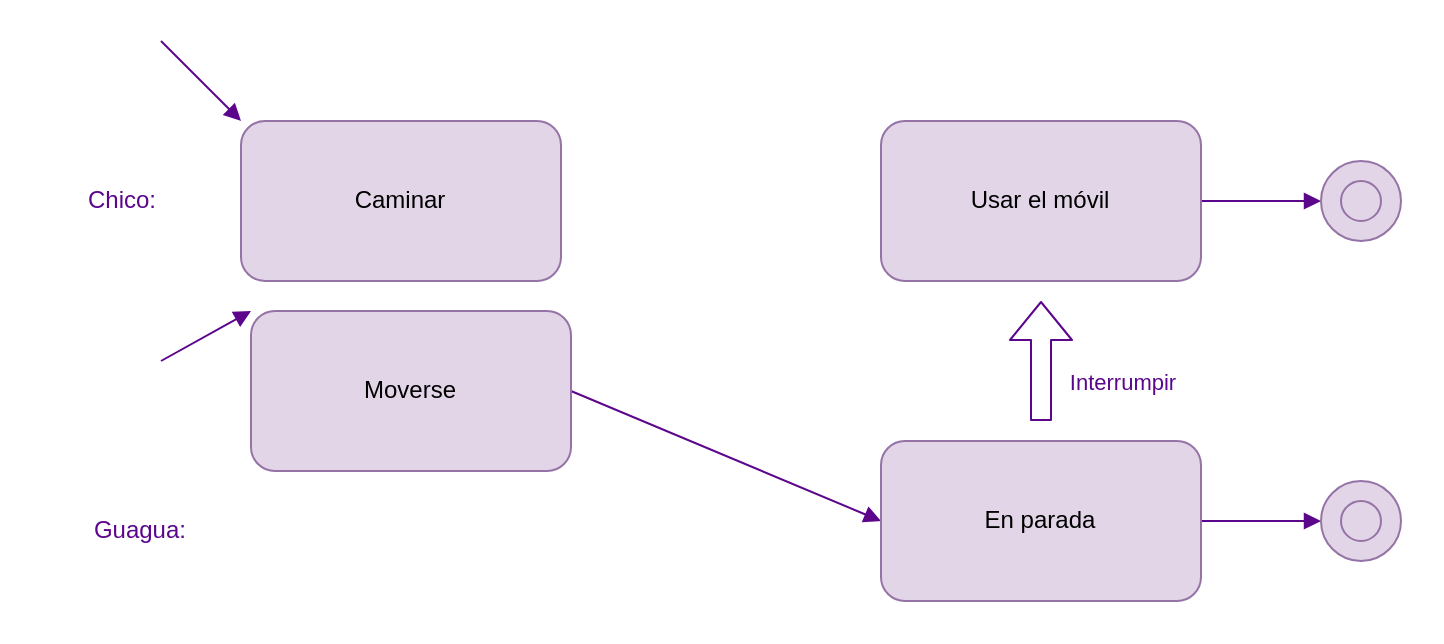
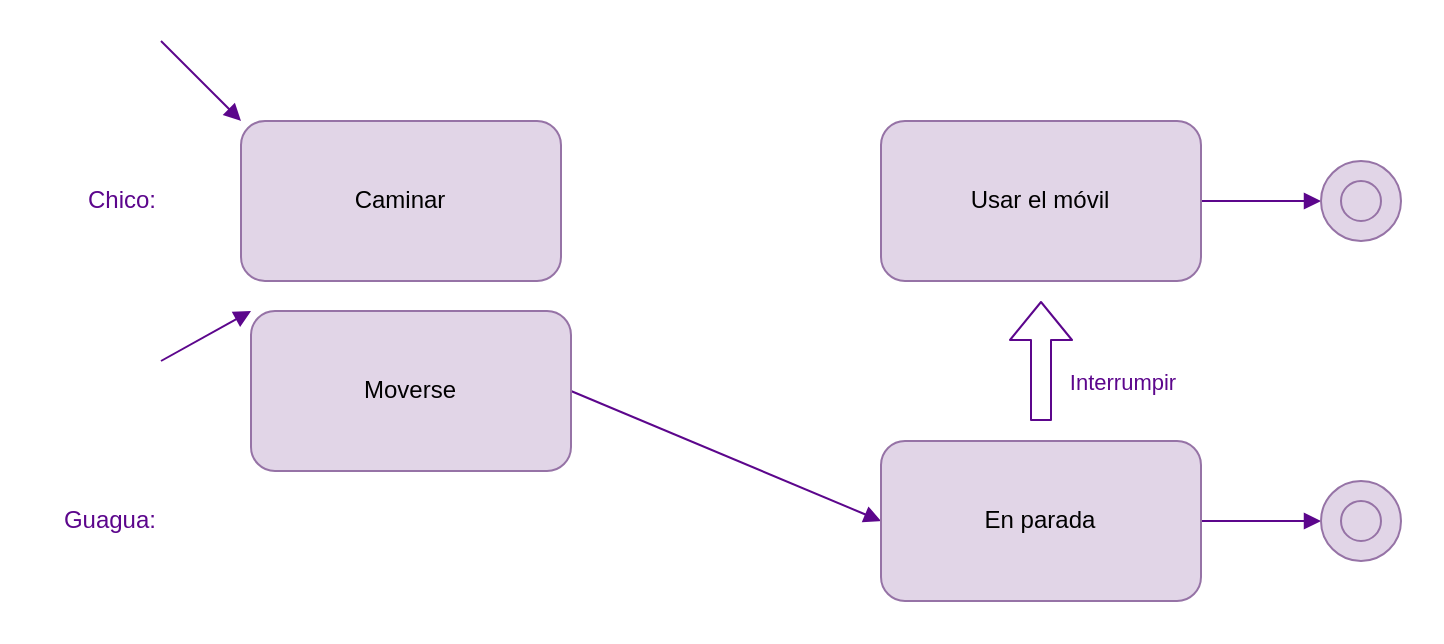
node "Guagua:": moved (131, 531) -> (101, 521)
